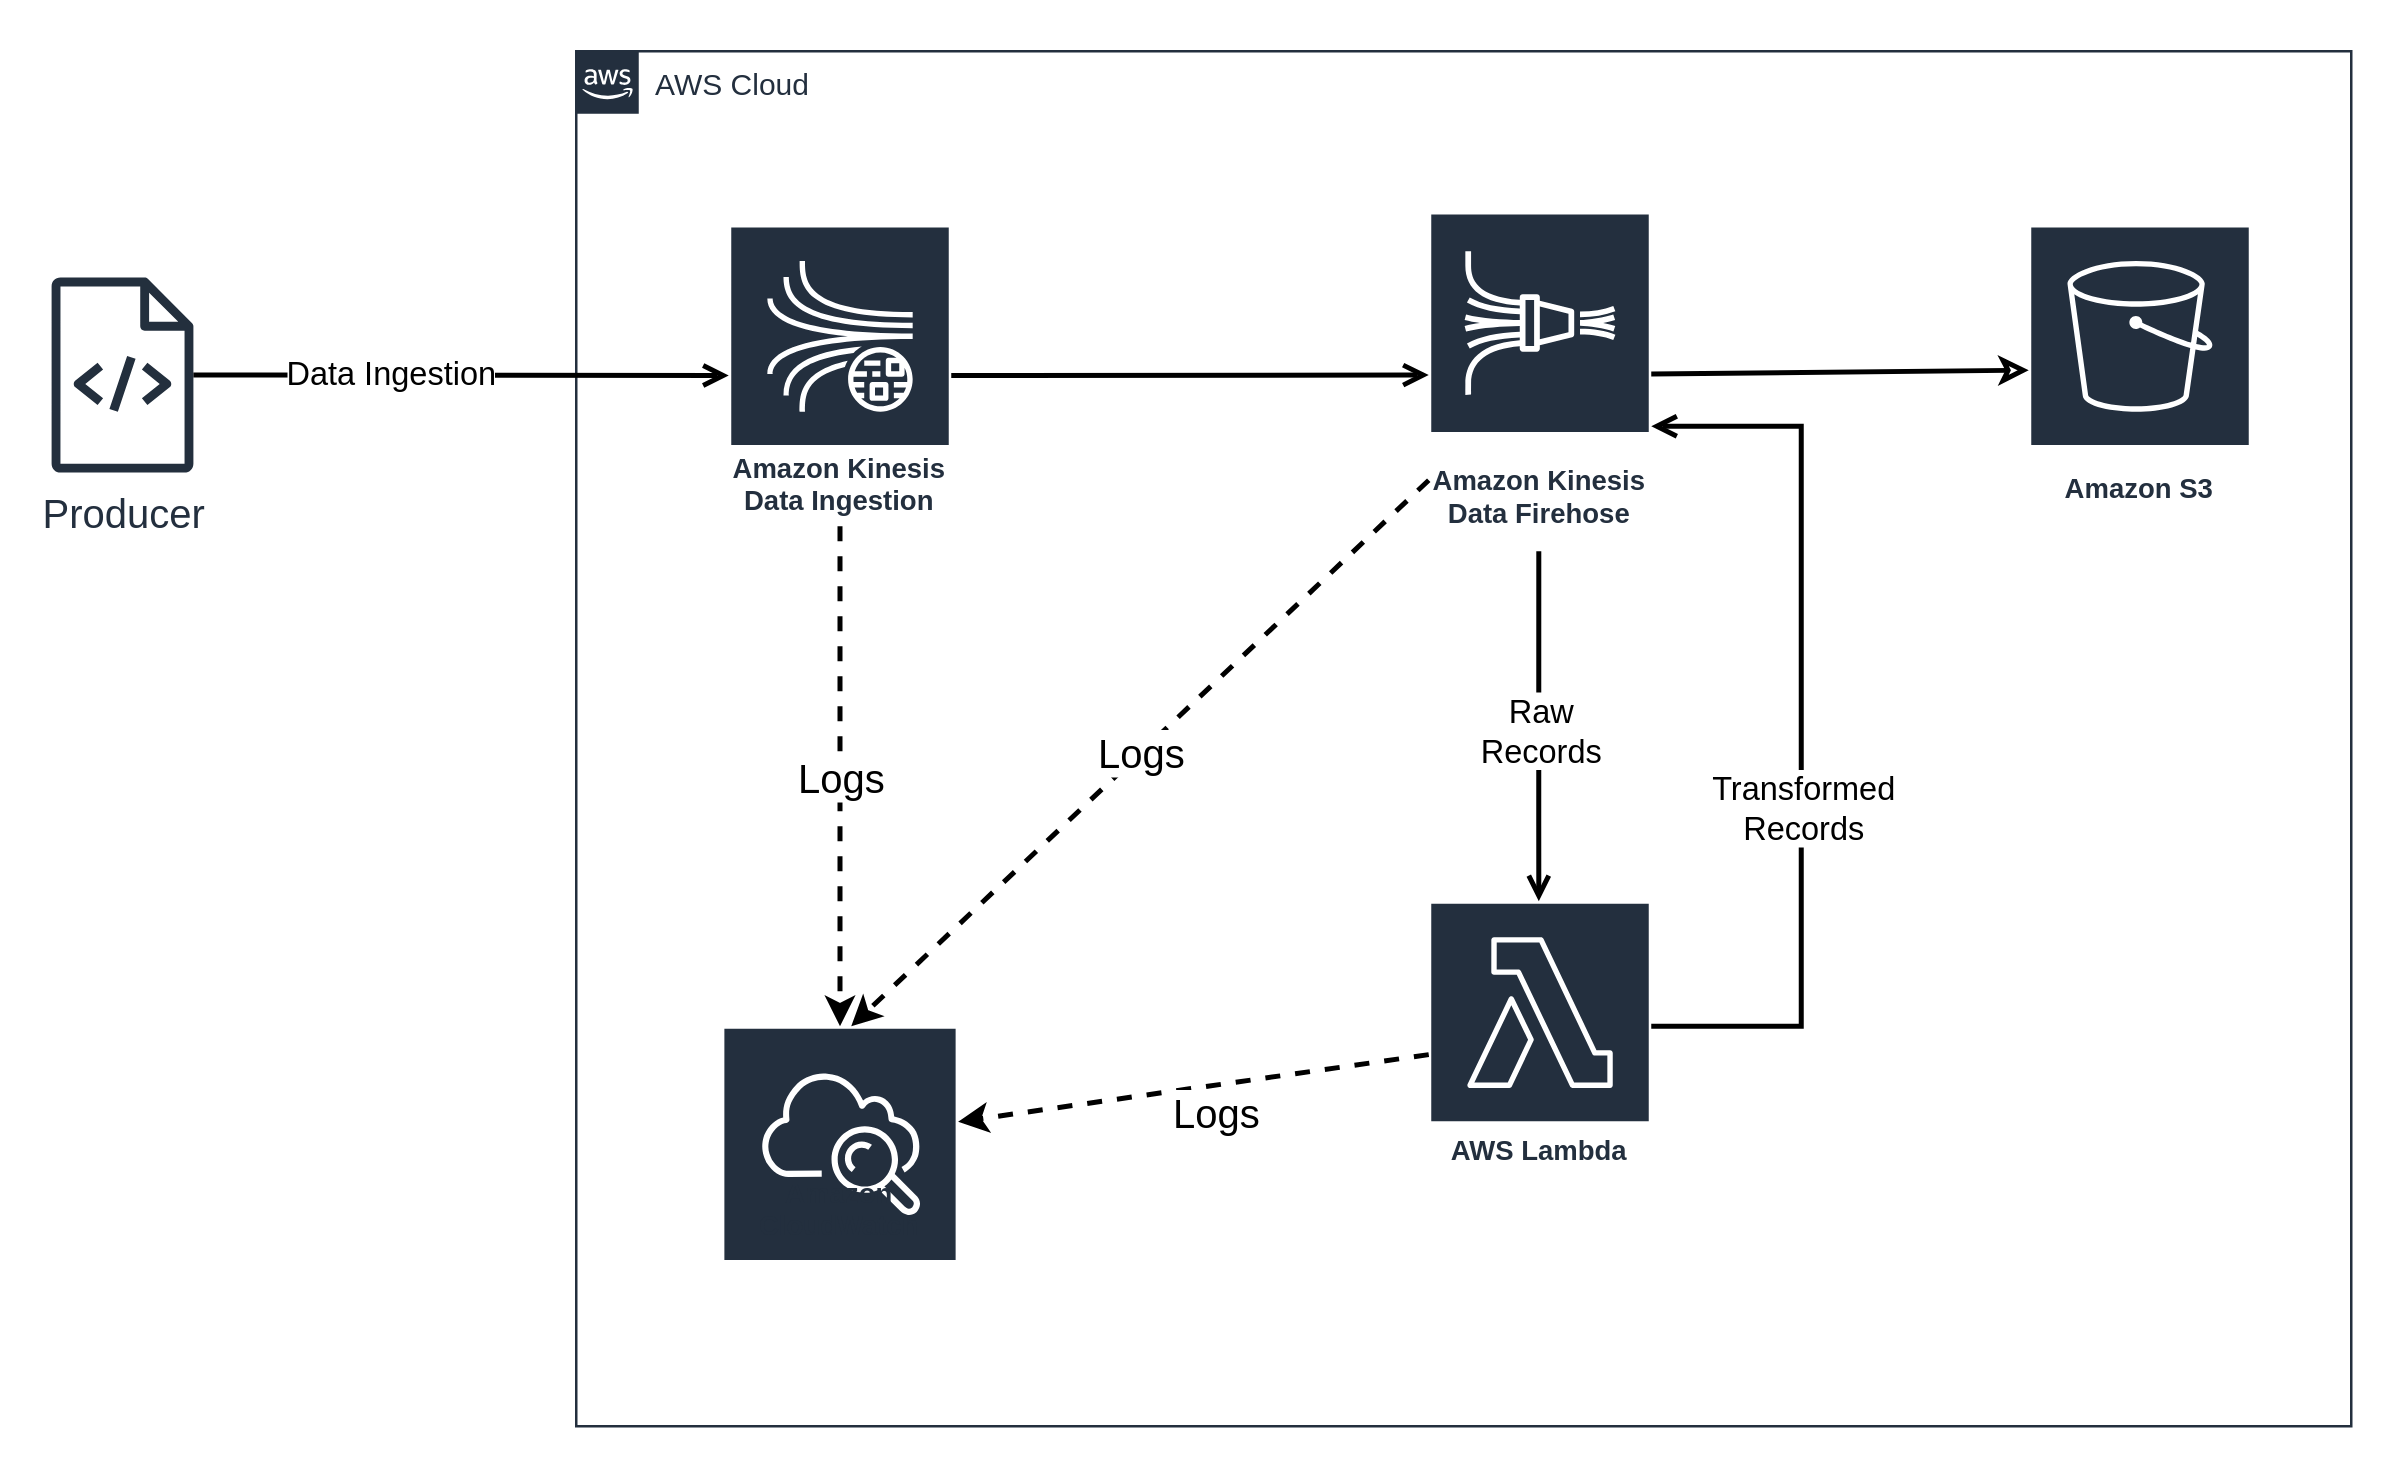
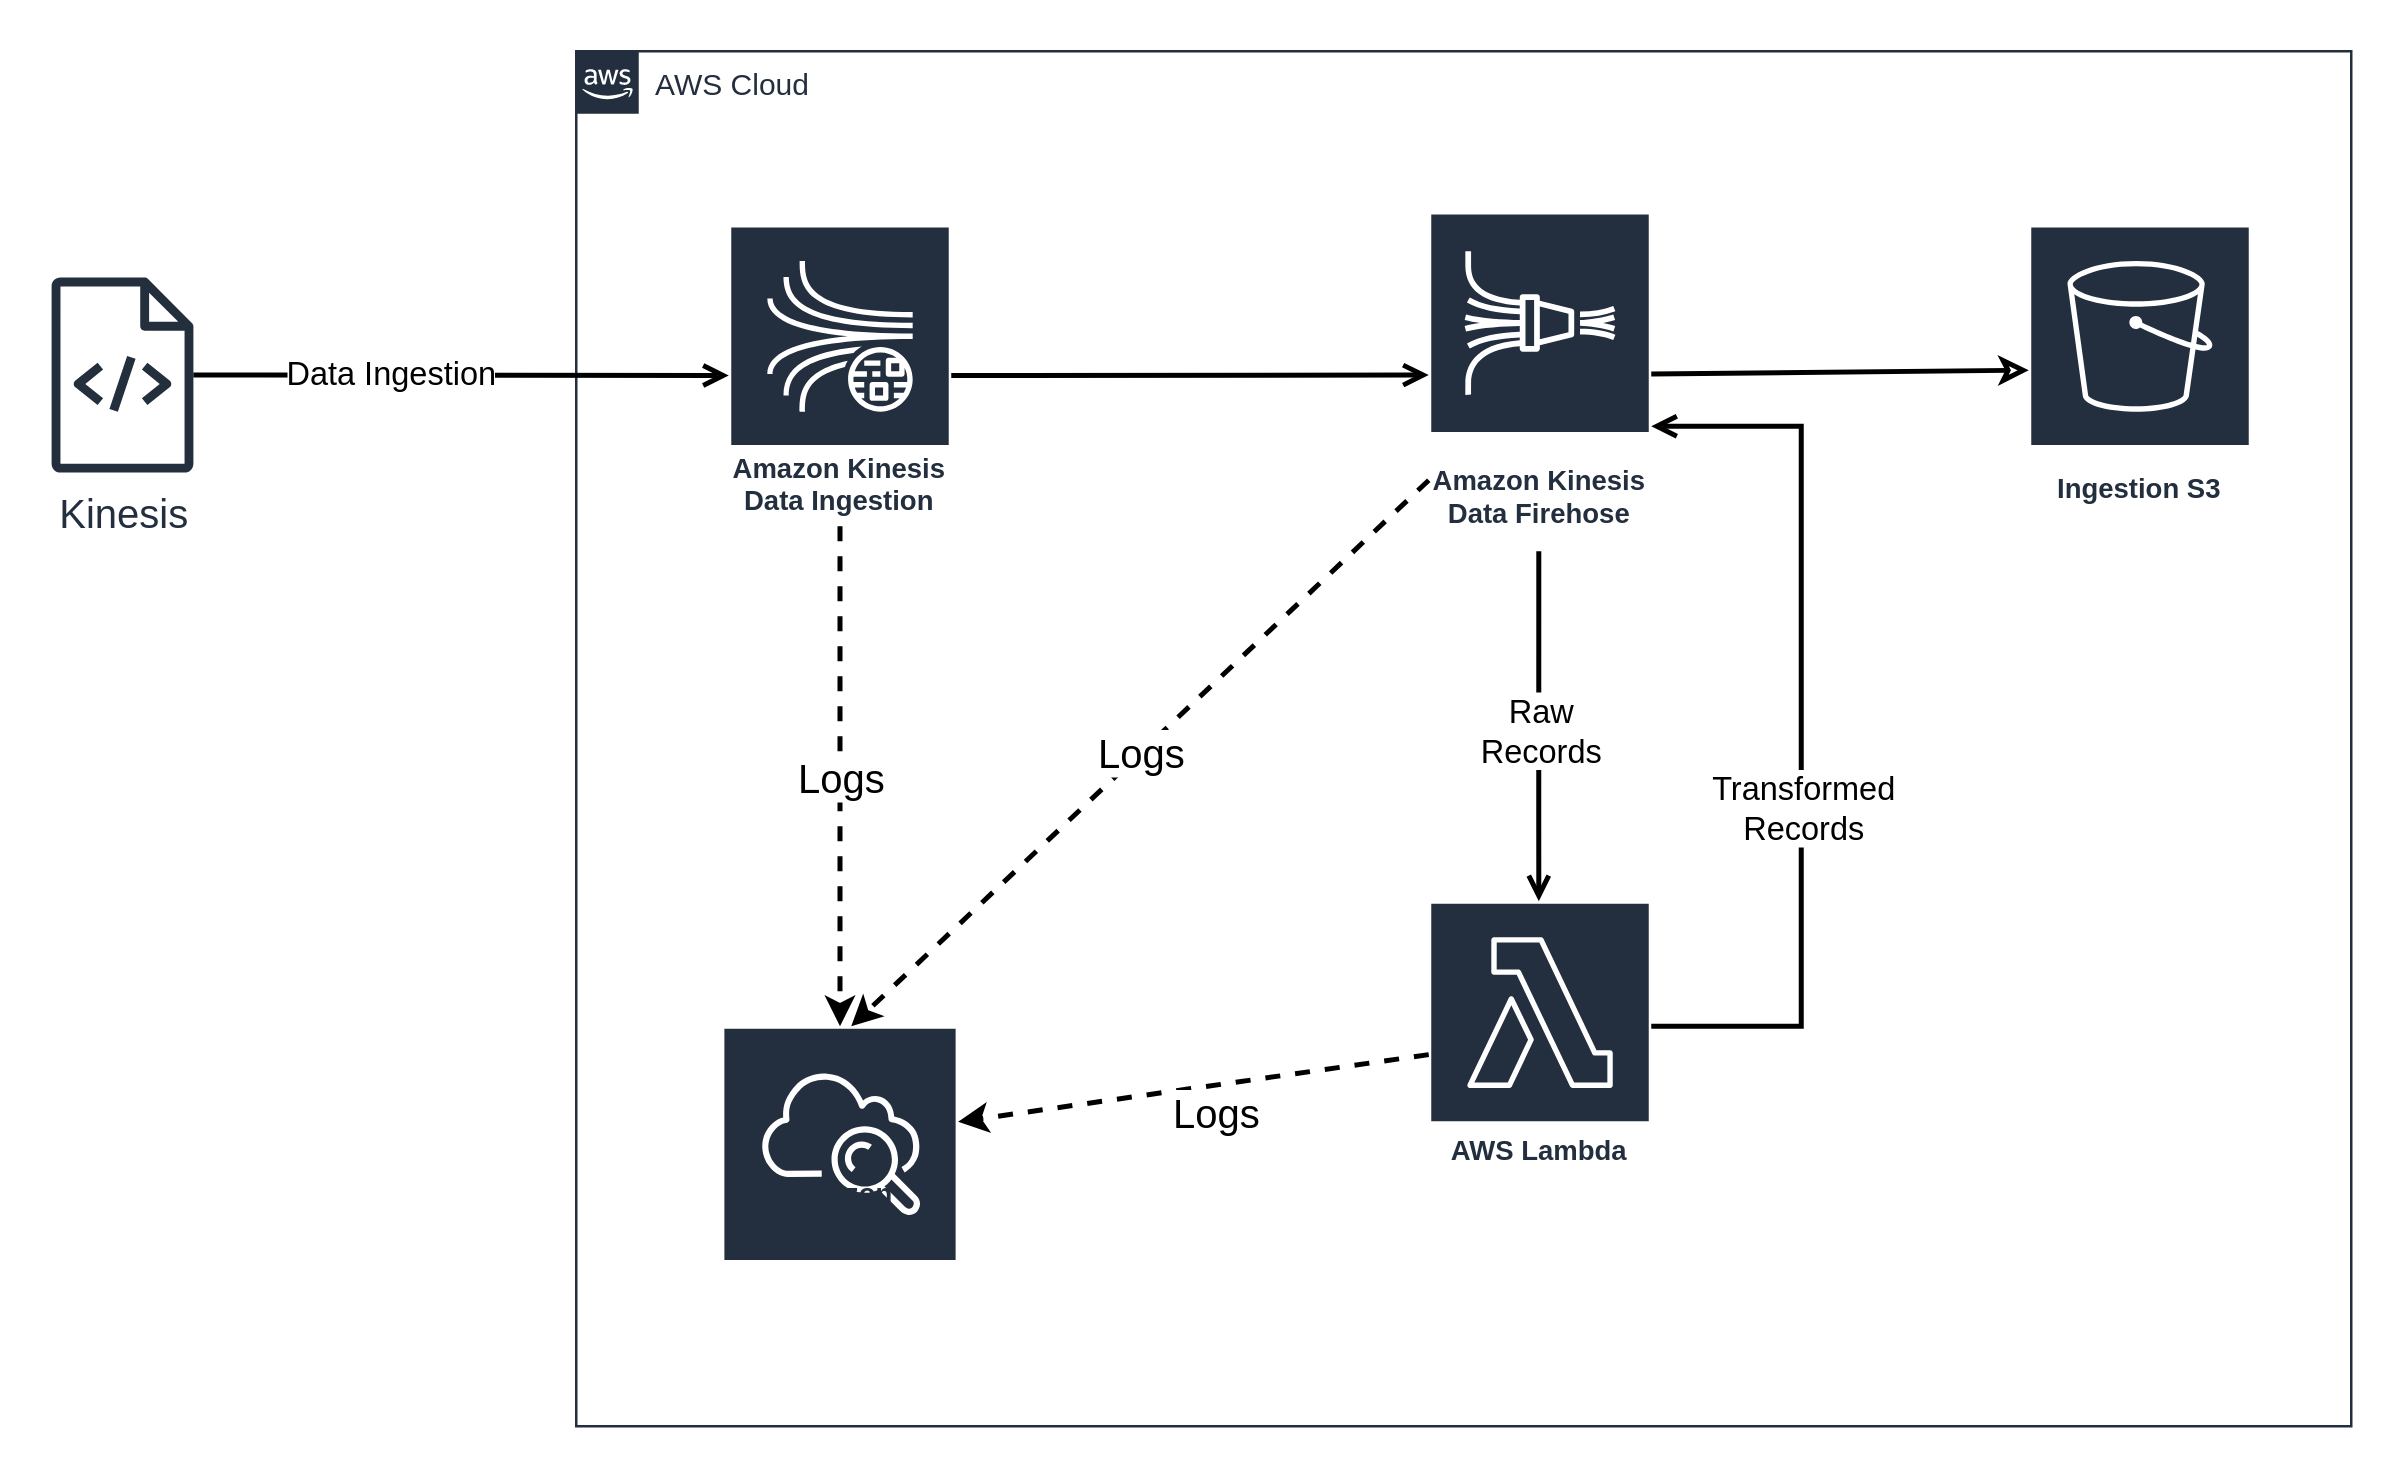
node "Amazon S3": label "Amazon S3" -> "Ingestion S3"
node "Producer": label "Producer" -> "Kinesis"
